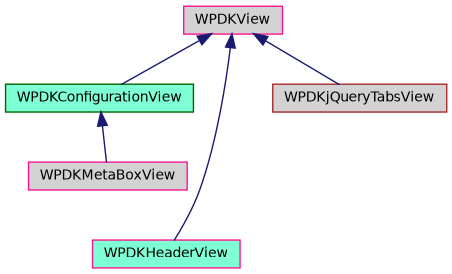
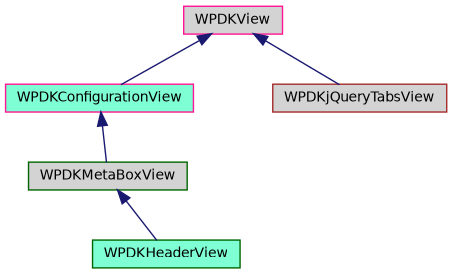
node "WPDKConfigurationView": color darkgreen -> deeppink
edge "WPDKHeaderView" -> "WPDKView": now "WPDKHeaderView" -> "WPDKMetaBoxView"
node "WPDKMetaBoxView": color deeppink -> darkgreen
node "WPDKHeaderView": color deeppink -> darkgreen
